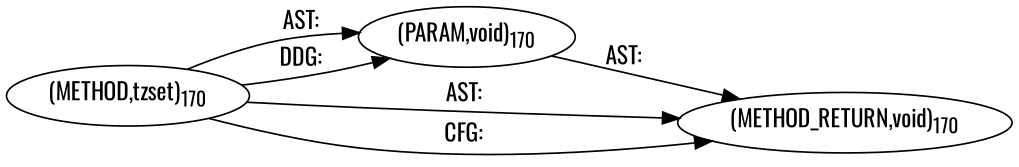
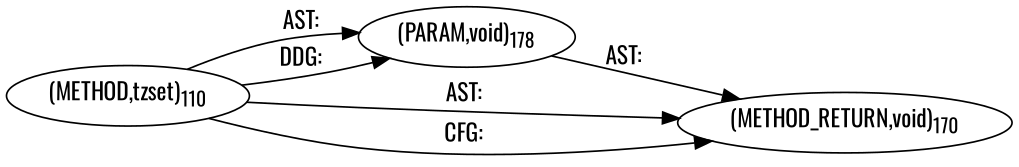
node "(PARAM,void)": text "170" -> "178"
node "(METHOD,tzset)": text "170" -> "110"
